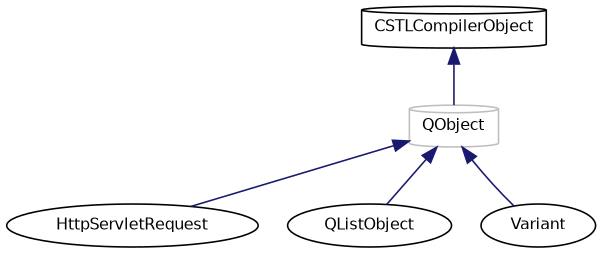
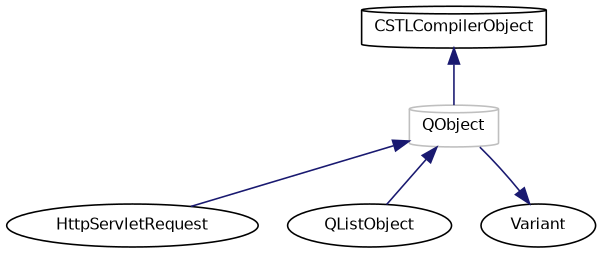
edge "Variant" -> "QObject": reversed
